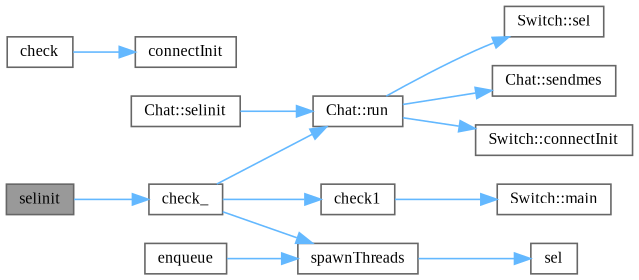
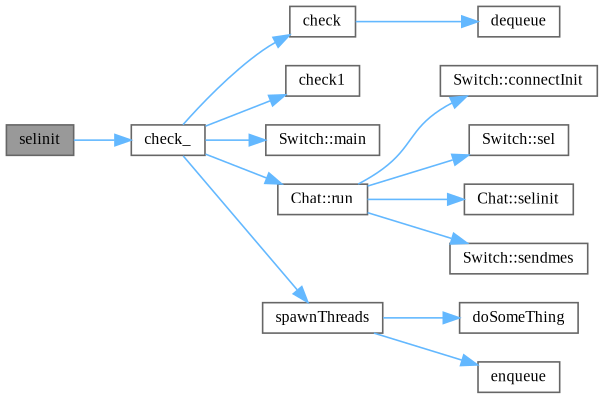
node "connectInit": label "connectInit" -> "dequeue"
edge "check_" -> "check": added
node "Chat::sendmes": label "Chat::sendmes" -> "Switch::sendmes"
edge "Chat::selinit" -> "Chat::run": reversed
edge "check1" -> "Switch::main": now "check_" -> "Switch::main"
edge "enqueue" -> "spawnThreads": reversed
node "sel": label "sel" -> "doSomeThing"
